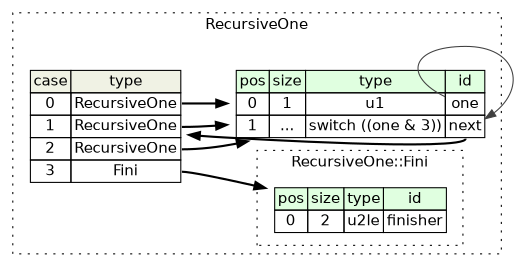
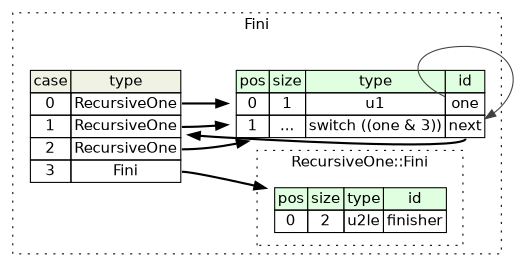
cluster "RecursiveOne": label "RecursiveOne" -> "Fini"
